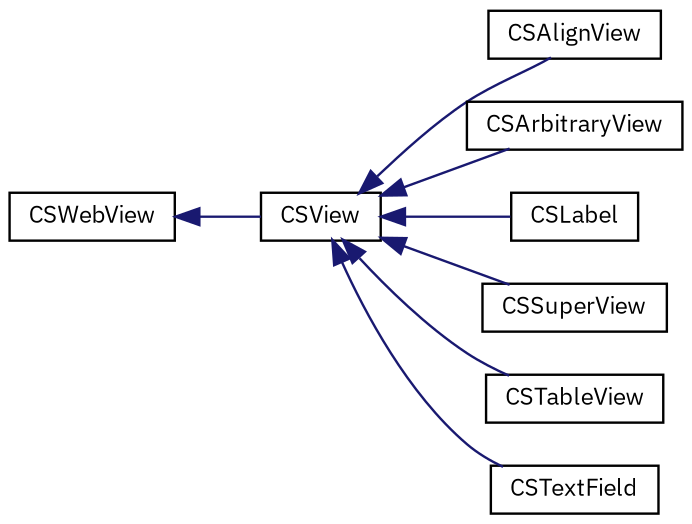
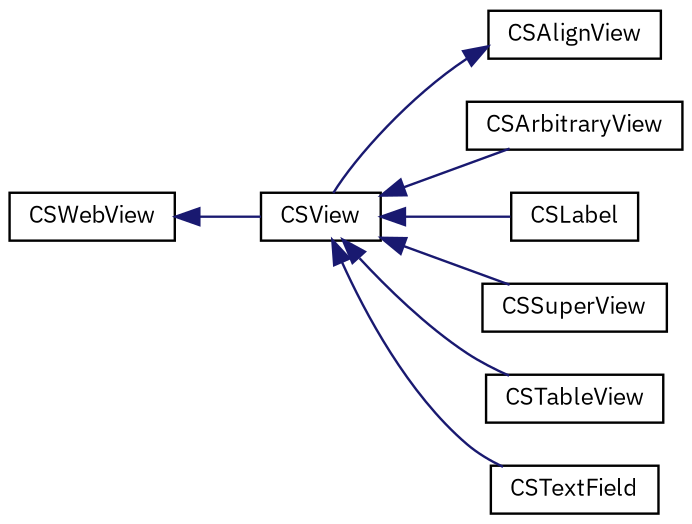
edge "CSAlignView" -> "CSView": reversed
